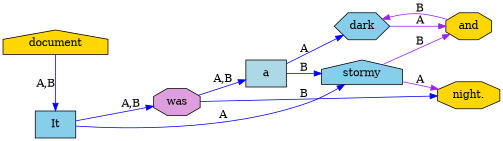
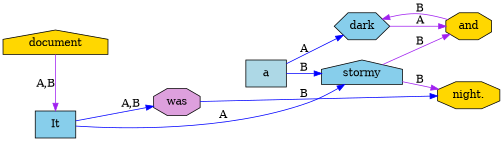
edge "document" -> "It": color blue -> purple
edge "stormy" -> "night.": label "A" -> "B"
edge "was" -> "a": removed, label "A,B"
